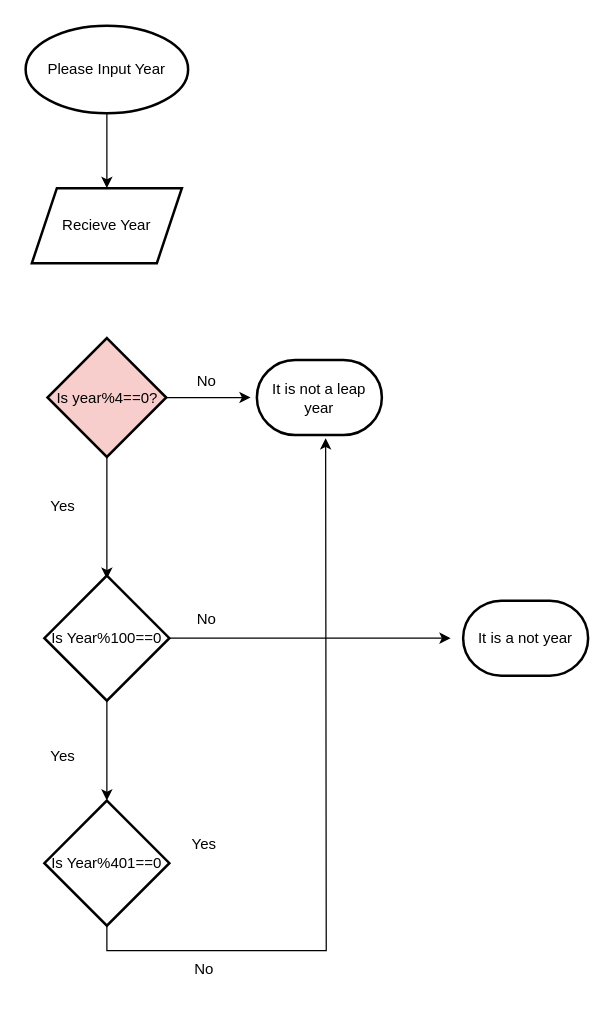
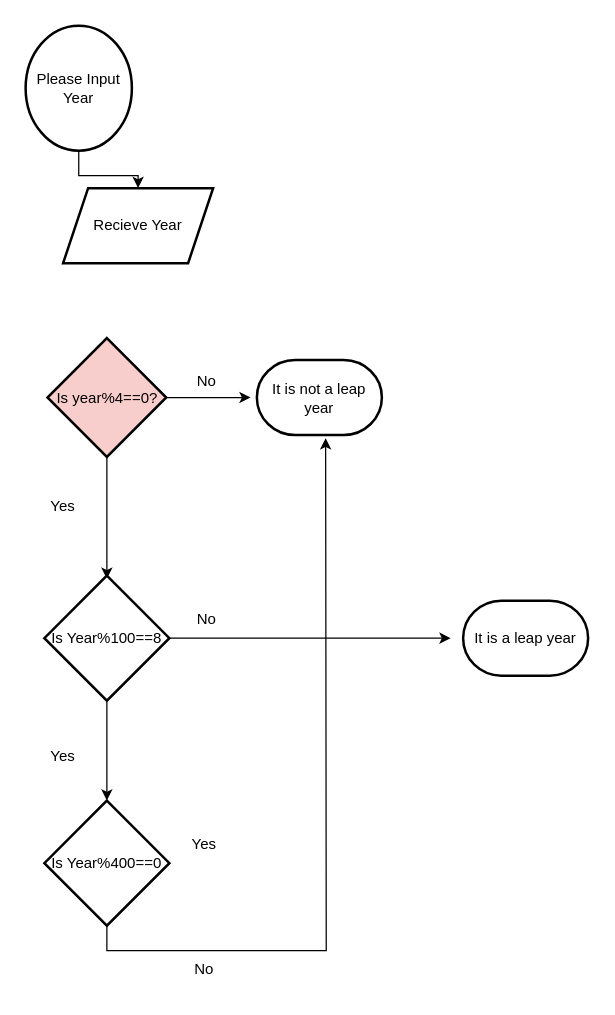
node "Please Input Year": size 163x88 -> 106x125
node "Recieve Year": moved (107, 226) -> (138, 226)
node "Is Year%100==0": label "Is Year%100==0" -> "Is Year%100==8"
node "It is a not year": label "It is a not year" -> "It is a leap year"
node "Is Year%401==0": label "Is Year%401==0" -> "Is Year%400==0"
